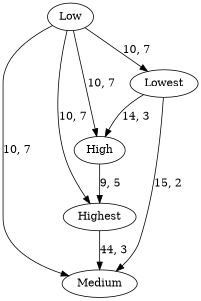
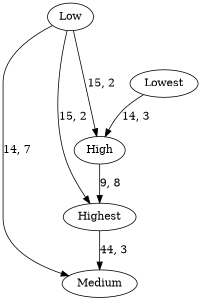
edge "Low" -> "Lowest": removed, label "10, 7"
edge "Low" -> "High": label "10, 7" -> "15, 2"
edge "Low" -> "Highest": label "10, 7" -> "15, 2"
edge "Low" -> "Medium": label "10, 7" -> "14, 7"
edge "High" -> "Highest": label "9, 5" -> "9, 8"
edge "Lowest" -> "Medium": removed, label "15, 2"
